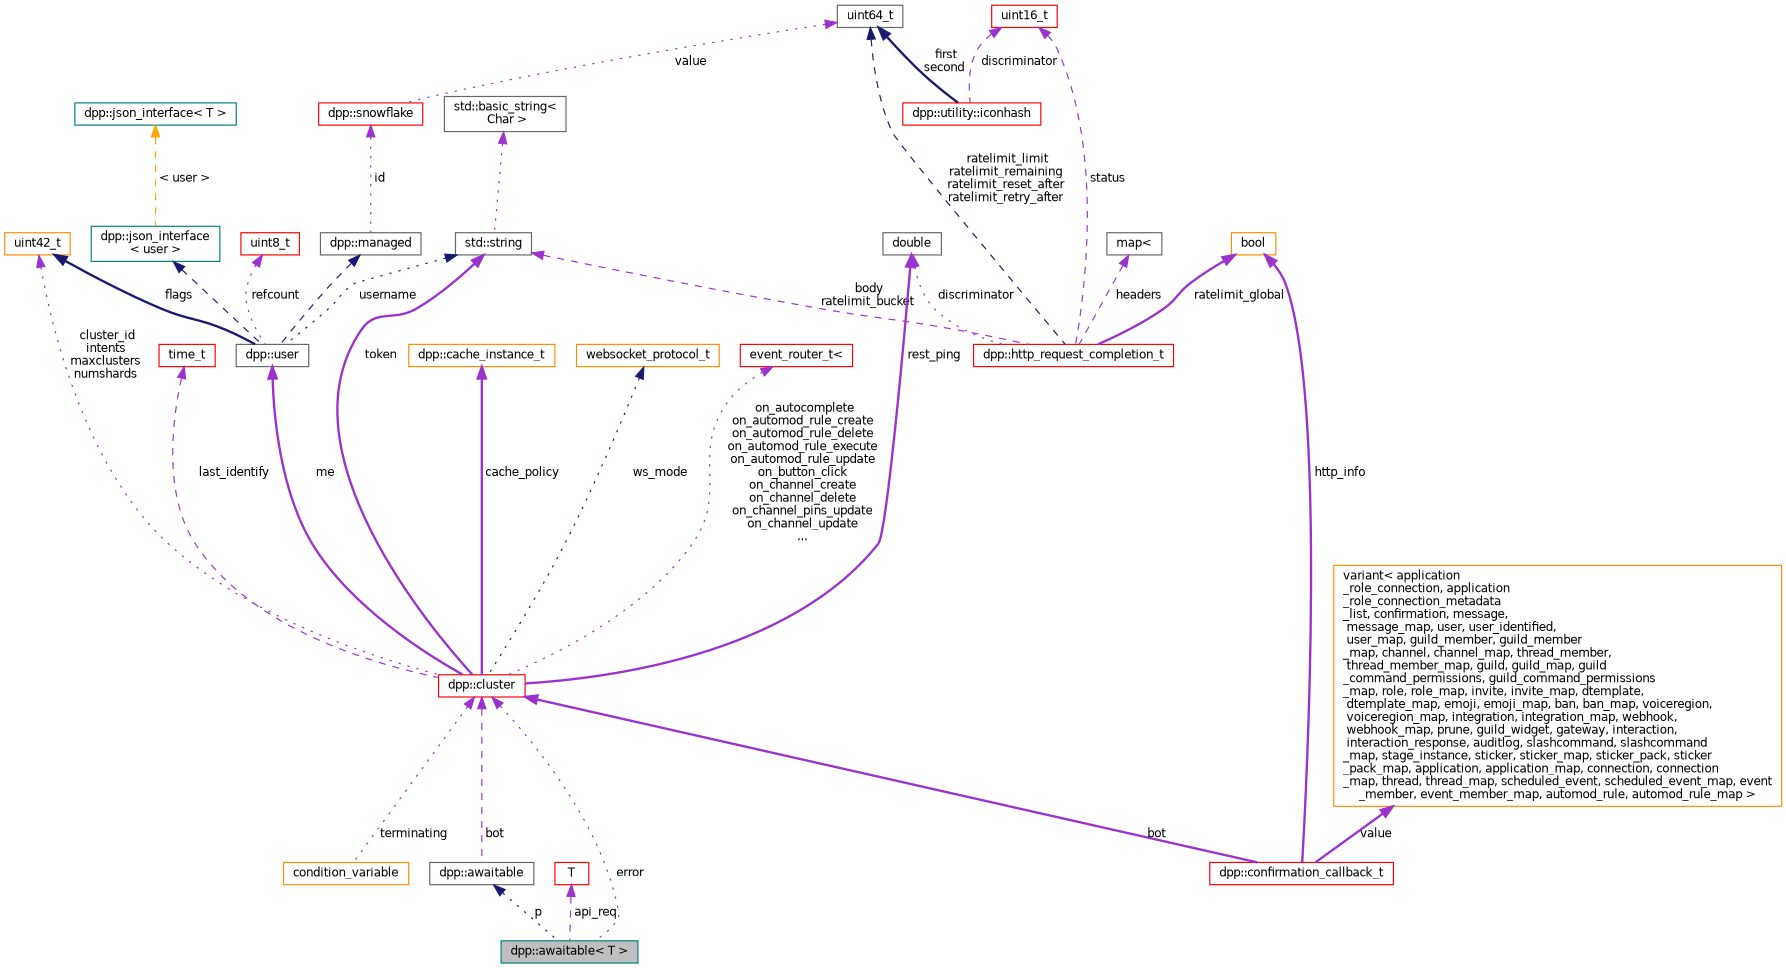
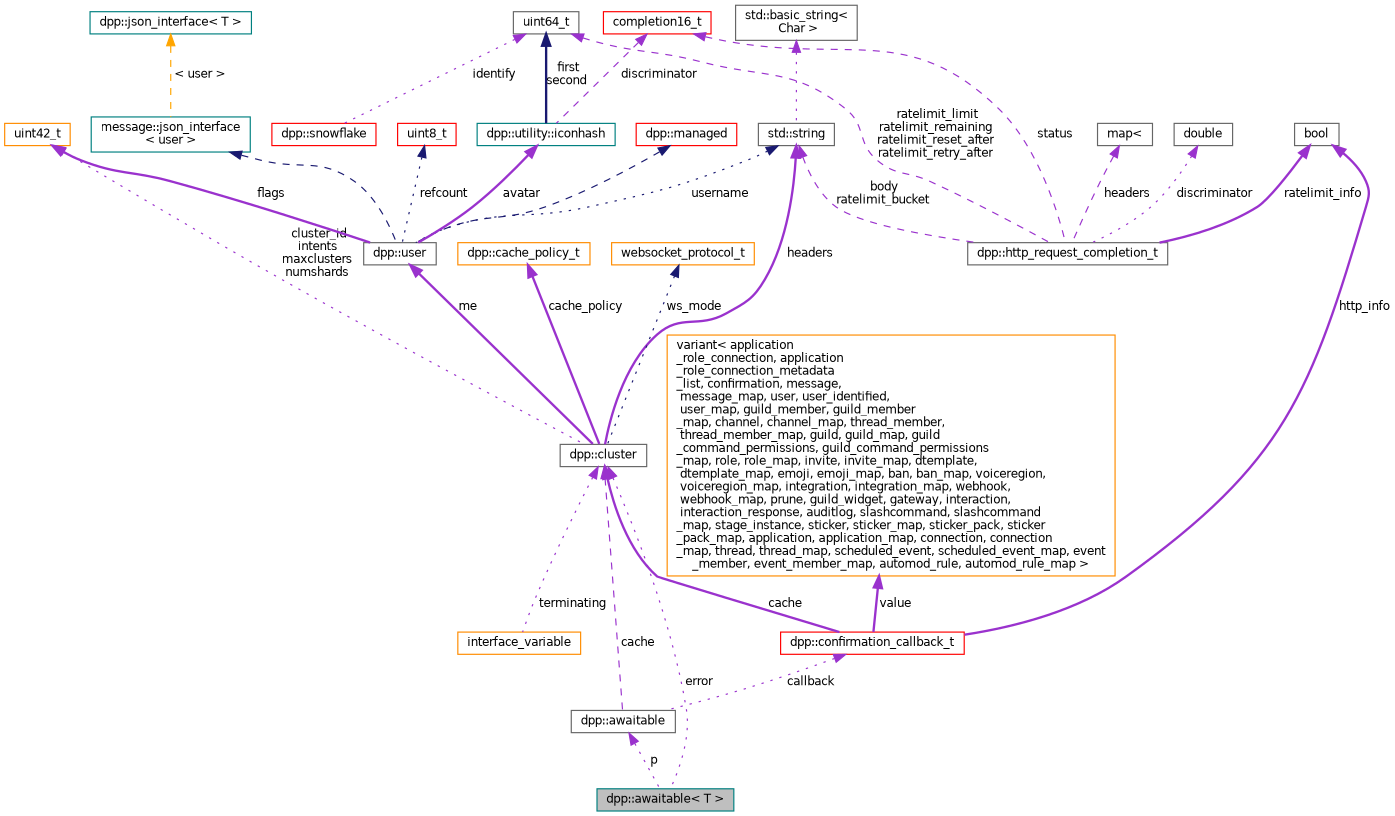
node "uint16_t": label "uint16_t" -> "completion16_t"
edge "dpp::snowflake" -> "uint64_t": label " value" -> " identify"
node "dpp::utility::iconhash": color red -> teal
edge "dpp::managed" -> "dpp::snowflake": removed, label "id"
edge "dpp::http_request_completion_t" -> "uint64_t": color midnightblue -> darkorchid3
edge "dpp::user" -> "dpp::utility::iconhash": added, label "avatar"
node "dpp::json_interface < user >": label "dpp::json_interface < user >" -> "message::json_interface < user >"
node "dpp::managed": color gray40 -> red
node "bool": color darkorange -> gray40
edge "dpp::http_request_completion_t" -> "bool": label " ratelimit_global" -> " ratelimit_info"
edge "dpp::user" -> "uint8_t": color darkorchid3 -> midnightblue
edge "dpp::user" -> "uint42_t": color midnightblue -> darkorchid3
node "time_t": removed
edge "dpp::cluster" -> "std::string": label " token" -> " headers"
node "dpp::cache_instance_t": label "dpp::cache_instance_t" -> "dpp::cache_policy_t"
node "event_router_t<": removed
node "dpp::http_request_completion_t": color red -> gray40
edge "dpp::cluster" -> "double": removed, label "rest_ping"
node "dpp::cluster": color red -> gray40
edge "dpp::awaitable" -> "dpp::confirmation_callback_t": added, label "callback"
edge "dpp::awaitable" -> "dpp::cluster": label " bot" -> " cache"
edge "dpp::confirmation_callback_t" -> "dpp::cluster": label " bot" -> " cache"
node "condition_variable": label "condition_variable" -> "interface_variable"
node "T": removed
edge "dpp::awaitable< T >" -> "dpp::awaitable": color midnightblue -> darkorchid3
